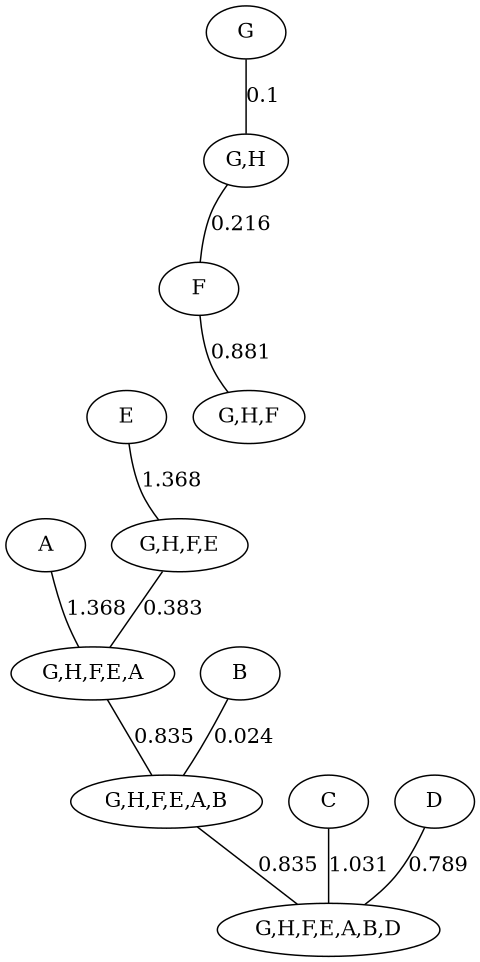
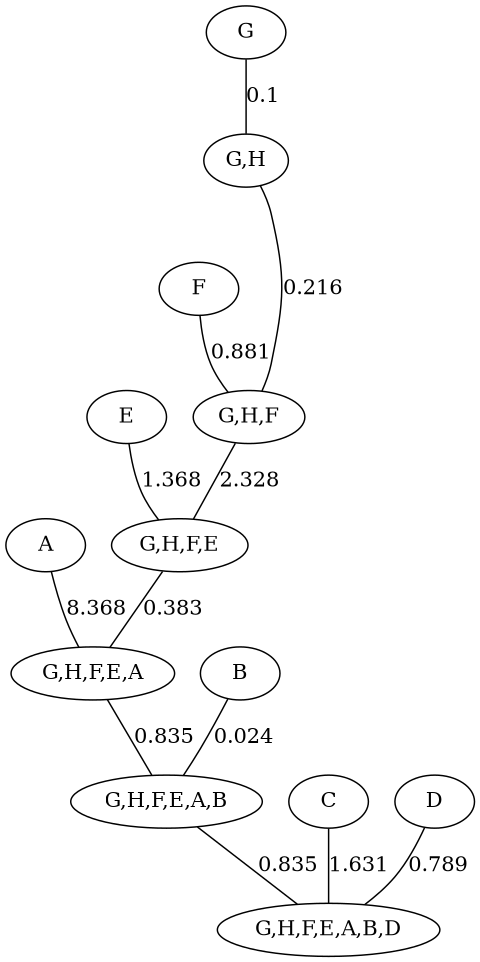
edge "G,H" -- "F": now "G,H" -- "G,H,F"
edge "G,H,F" -- "G,H,F,E": added, label "2.328"
edge "A" -- "G,H,F,E,A": label "1.368" -> "8.368"
edge "C" -- "G,H,F,E,A,B,D": label "1.031" -> "1.631"
